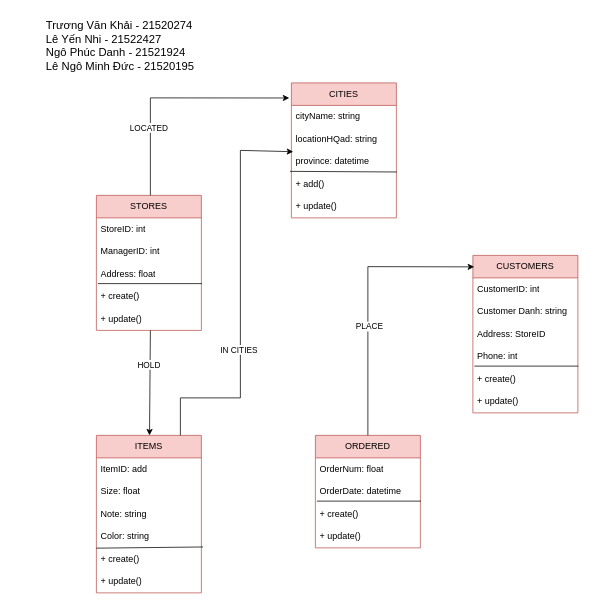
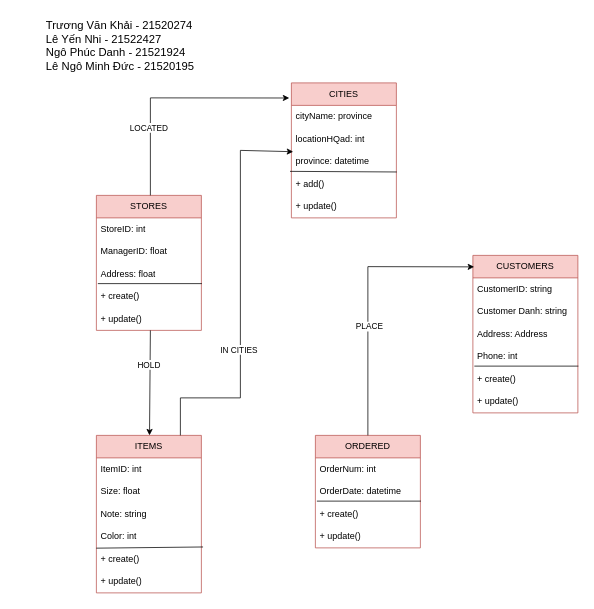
node "cityName: string": label "cityName: string" -> "cityName: province"
node "locationHQad: string": label "locationHQad: string" -> "locationHQad: int"
node "ManagerID: int": label "ManagerID: int" -> "ManagerID: float"
node "CustomerID: int": label "CustomerID: int" -> "CustomerID: string"
node "Address: StoreID": label "Address: StoreID" -> "Address: Address"
node "ItemID: add": label "ItemID: add" -> "ItemID: int"
node "OrderNum: float": label "OrderNum: float" -> "OrderNum: int"
node "Color: string": label "Color: string" -> "Color: int"
